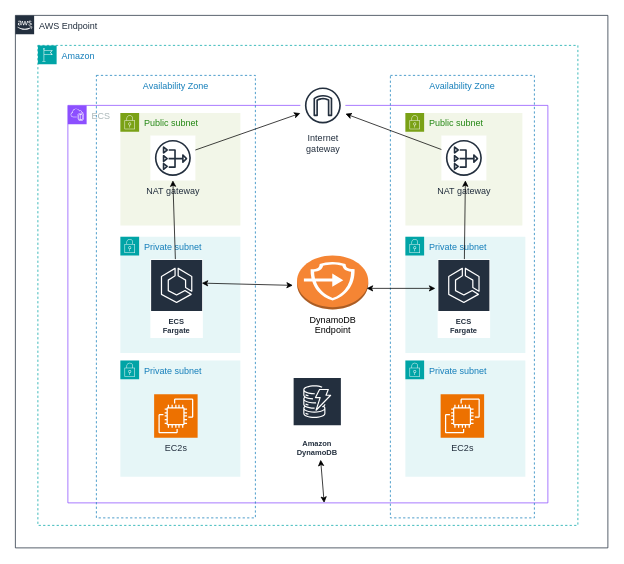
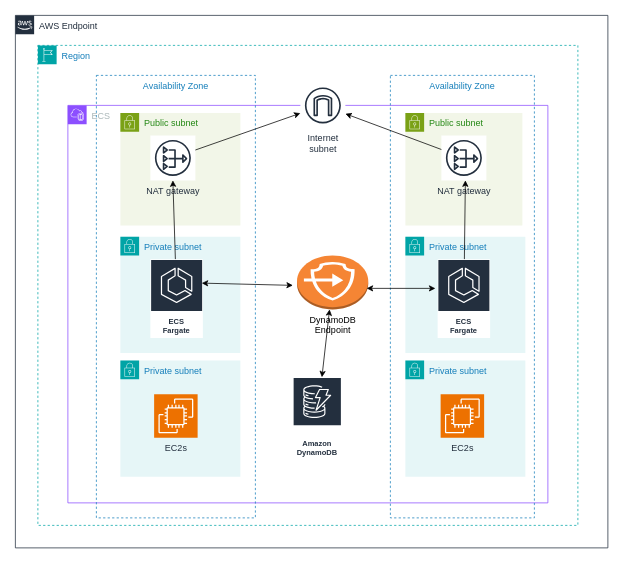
node "Amazon": label "Amazon" -> "Region"
node "Internet gateway": label "Internet gateway" -> "Internet subnet"
edge "ECS" -- "Amazon DynamoDB": now "DynamoDB Endpoint" -- "Amazon DynamoDB"
